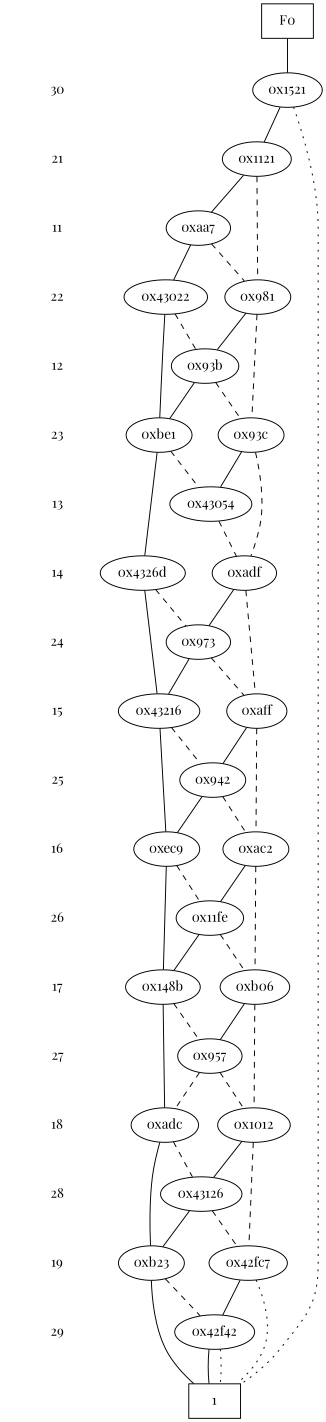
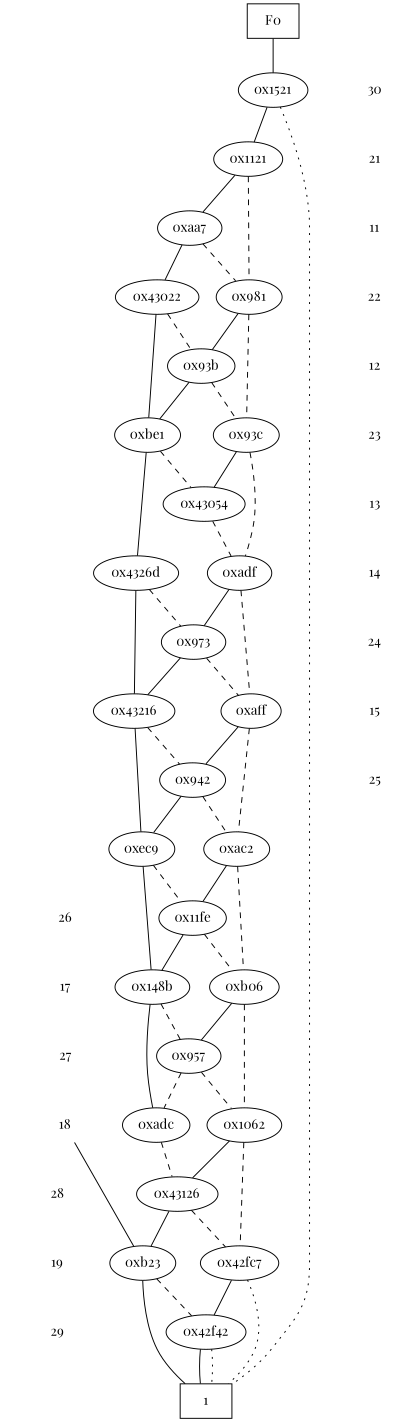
node "16": removed
node "0x1012": label "0x1012" -> "0x1062"
edge "0xadc" -- "0xb23": now "18" -- "0xb23"
